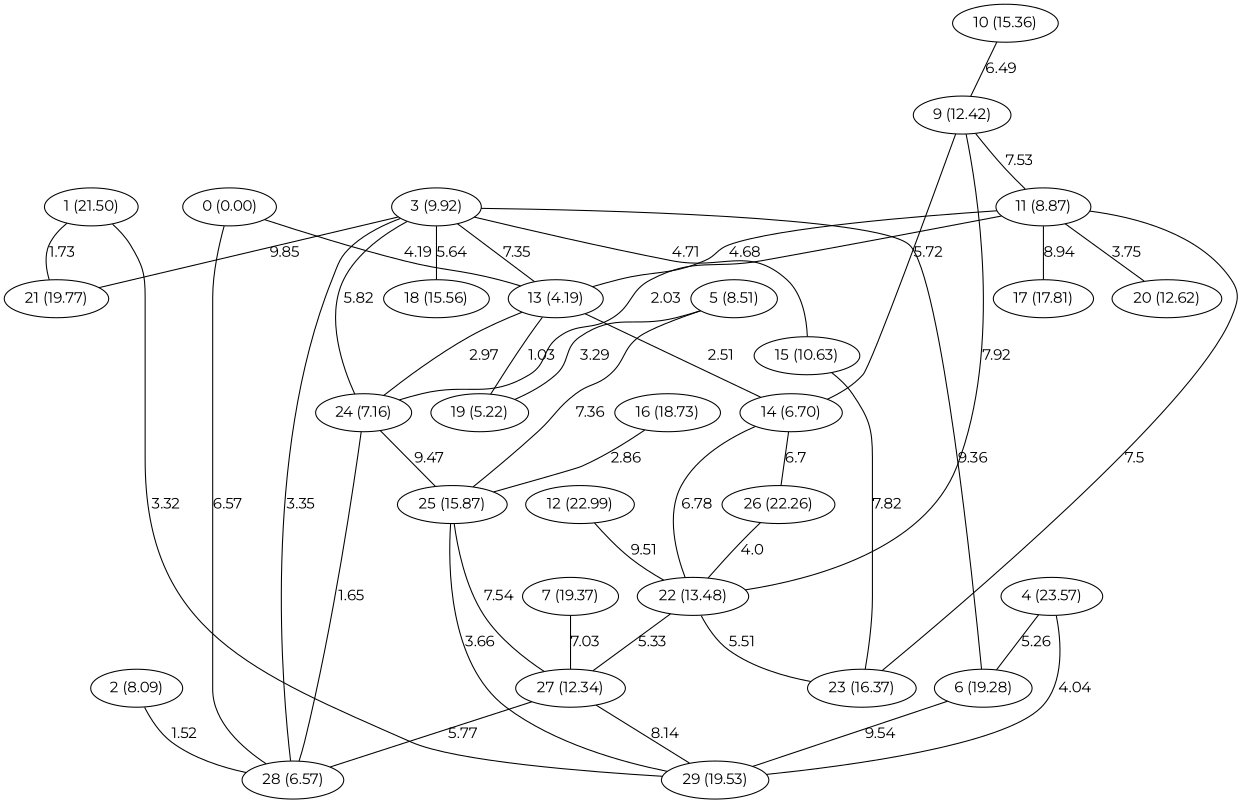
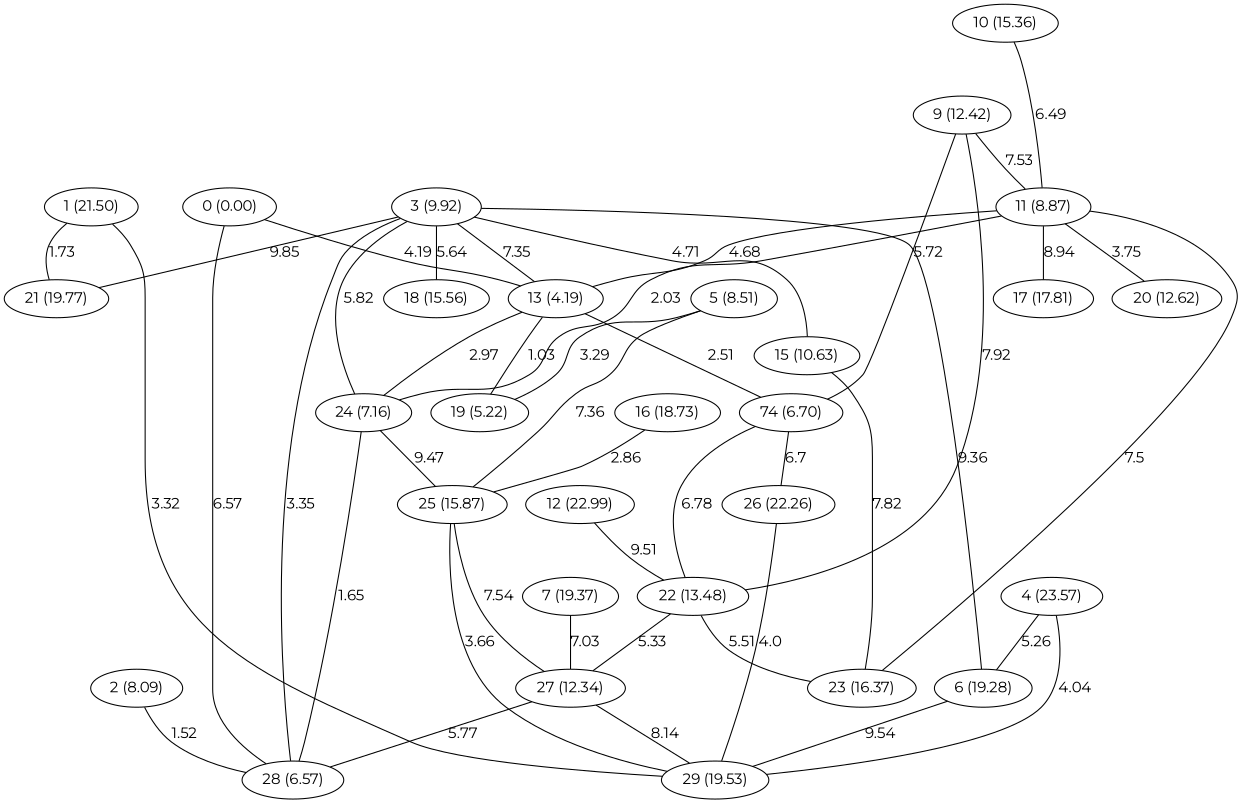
edge "10 (15.36)" -- "9 (12.42)": now "10 (15.36)" -- "11 (8.87)"
node "14 (6.70)": label "14 (6.70)" -> "74 (6.70)"
edge "26 (22.26)" -- "22 (13.48)": now "26 (22.26)" -- "29 (19.53)"
